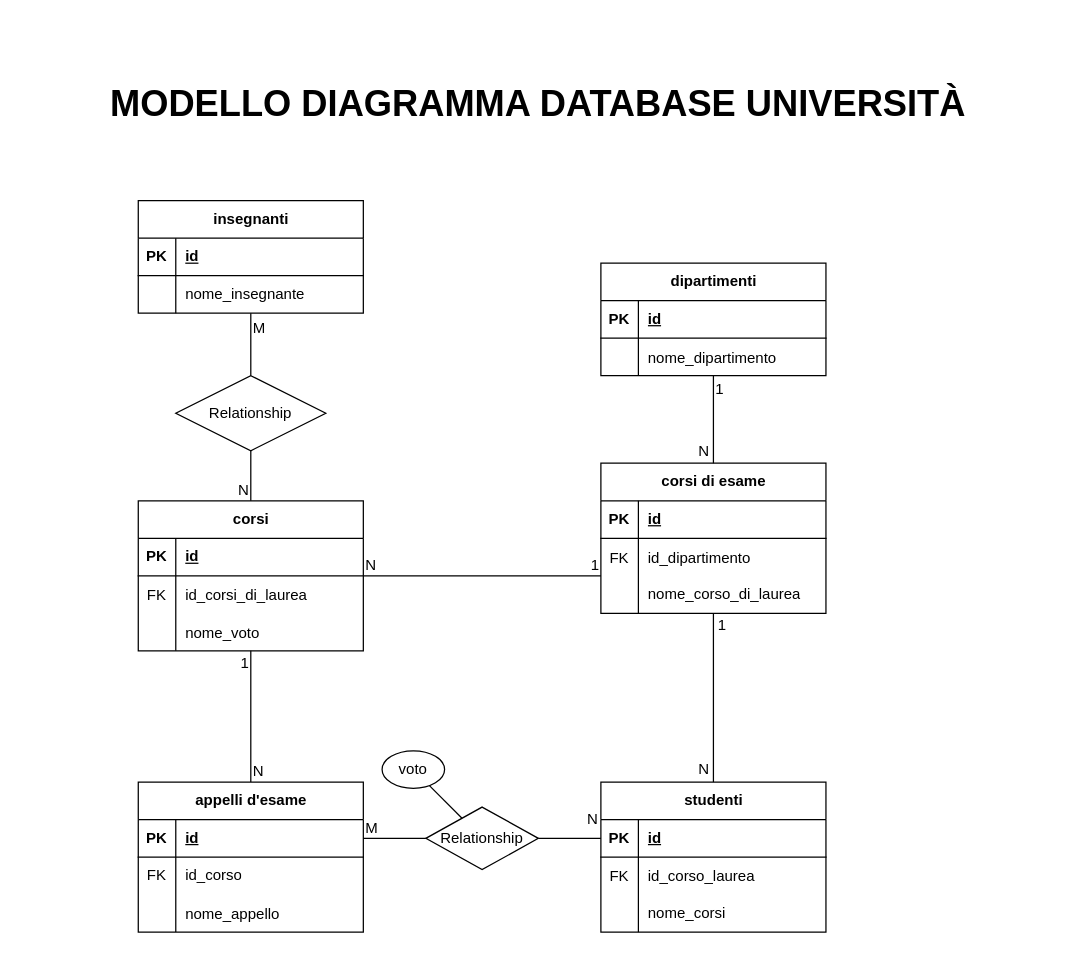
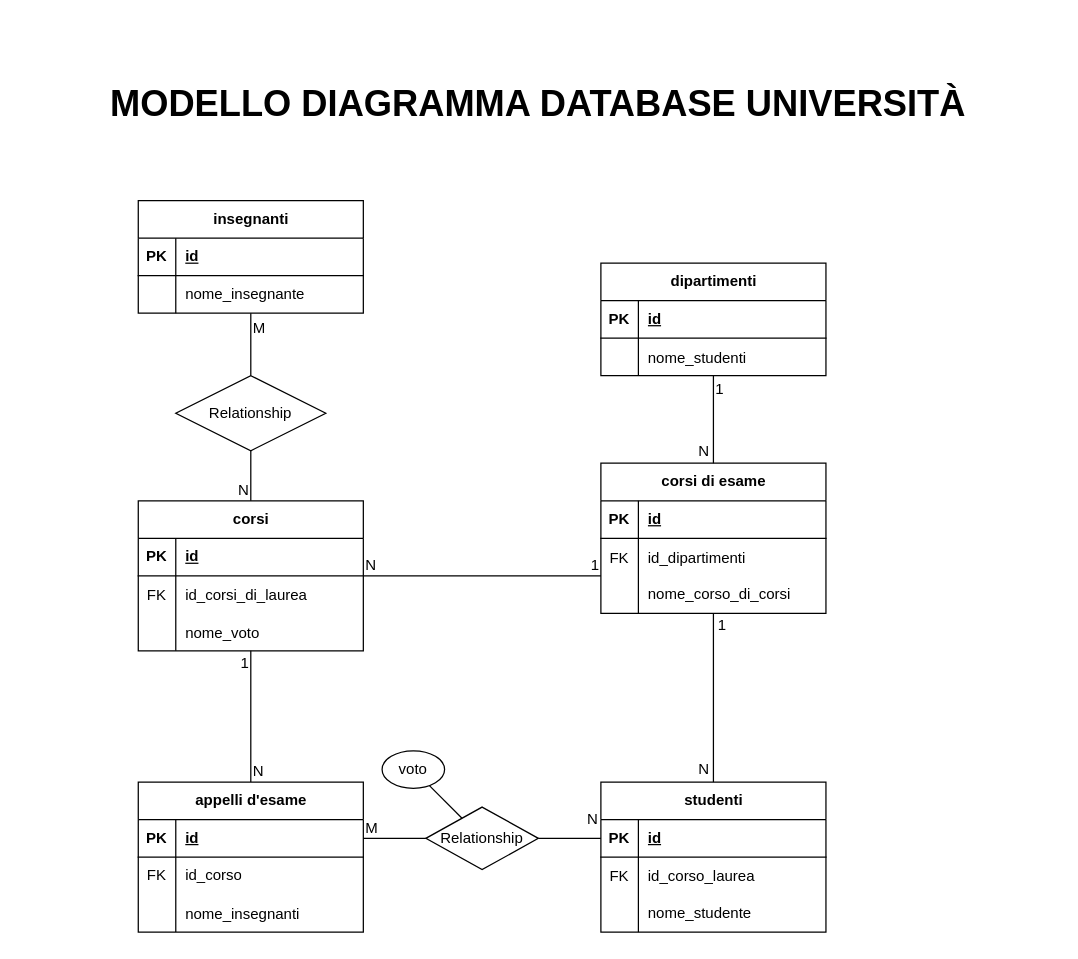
node "nome_dipartimento": label "nome_dipartimento" -> "nome_studenti"
node "id_dipartimento": label "id_dipartimento" -> "id_dipartimenti"
node "nome_corso_di_laurea": label "nome_corso_di_laurea" -> "nome_corso_di_corsi"
node "nome_corsi": label "nome_corsi" -> "nome_studente"
node "nome_appello": label "nome_appello" -> "nome_insegnanti"
